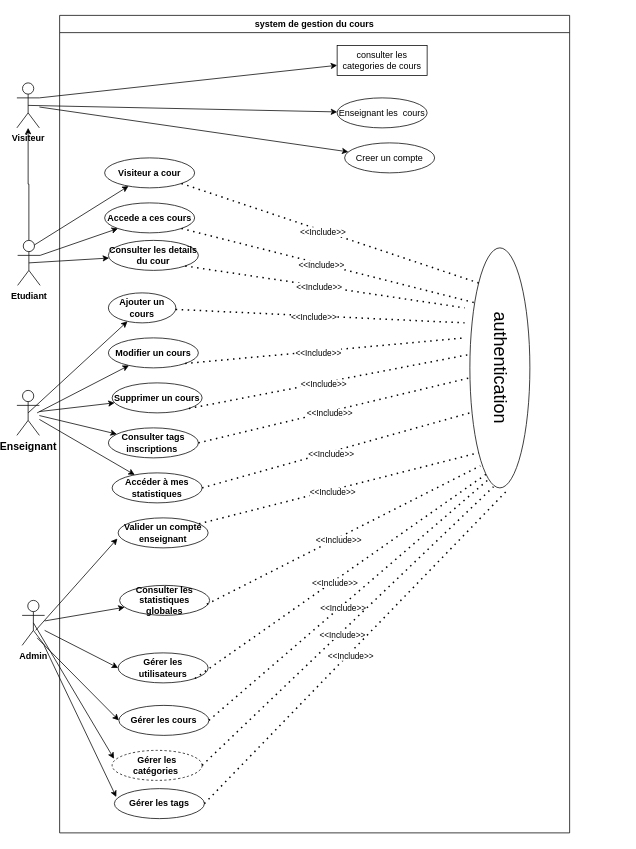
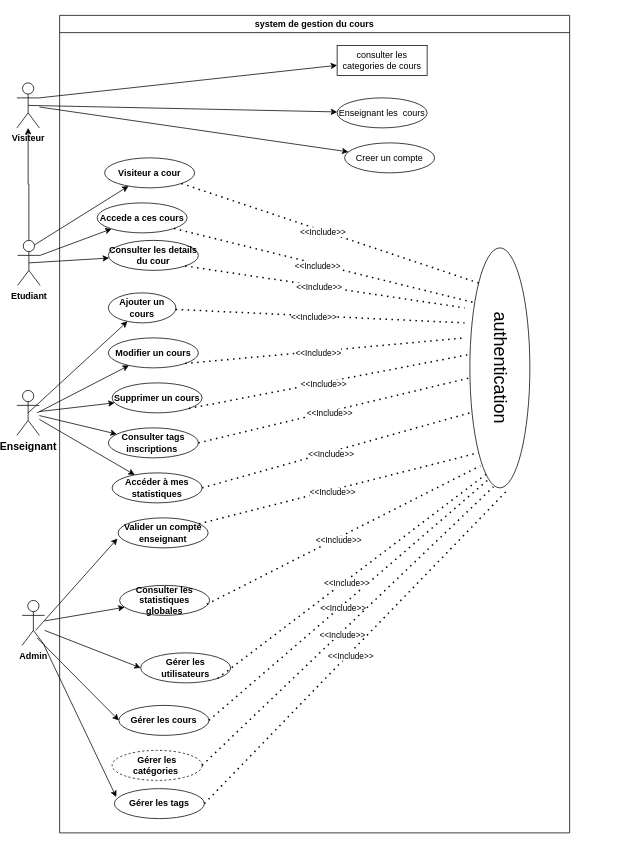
node "Accede a ces cours": moved (150, 218) -> (142, 218)
node "Gérer les utilisateurs": moved (163, 668) -> (186, 668)
edge "Admin" -> "Gérer les catégories": removed
